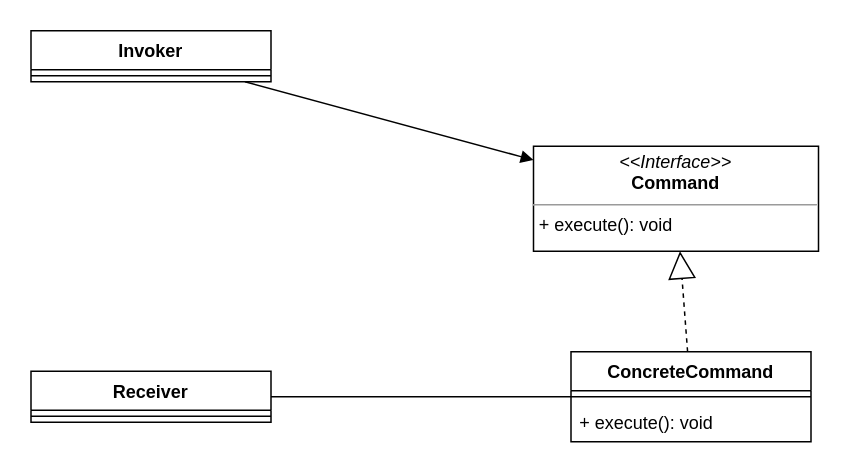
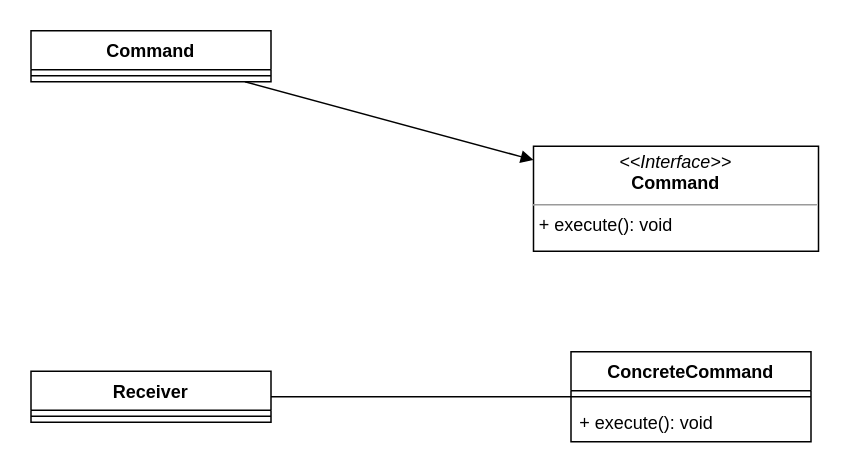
node "Invoker": label "Invoker" -> "Command"
edge "ConcreteCommand" -> "<<Interface>> Command + execute(): void": removed
